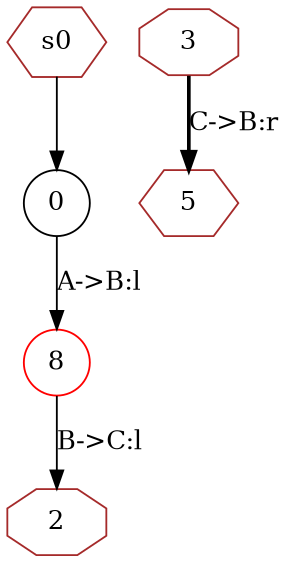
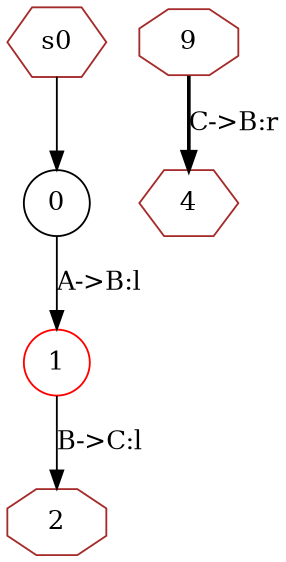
node "3": label "3" -> "9"
node "5": label "5" -> "4"
node "8": label "8" -> "1"
